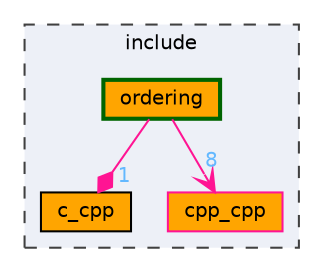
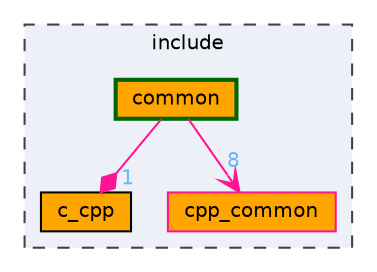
node "ordering": label "ordering" -> "common"
node "cpp_cpp": label "cpp_cpp" -> "cpp_common"
